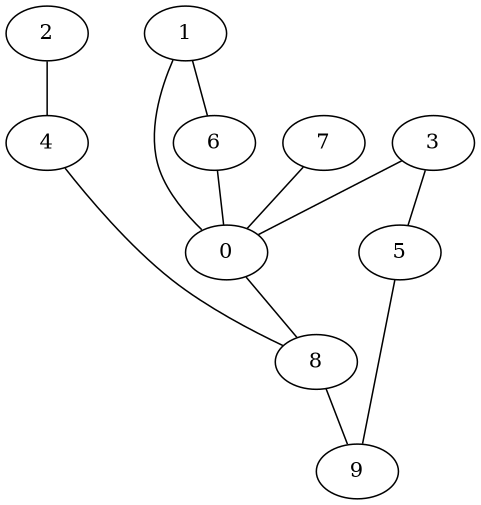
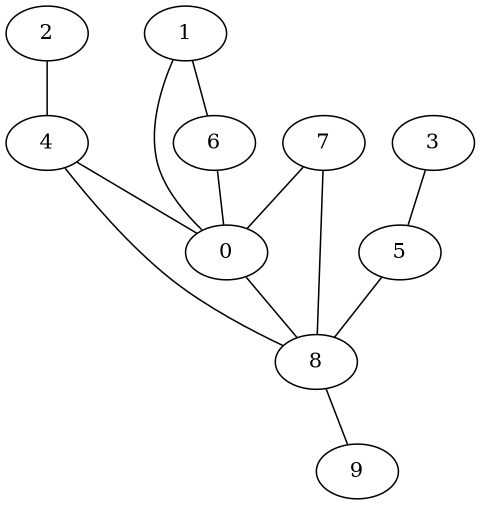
edge "3" -- "0": now "4" -- "0"
edge "7" -- "8": added
edge "5" -- "9": now "5" -- "8"
